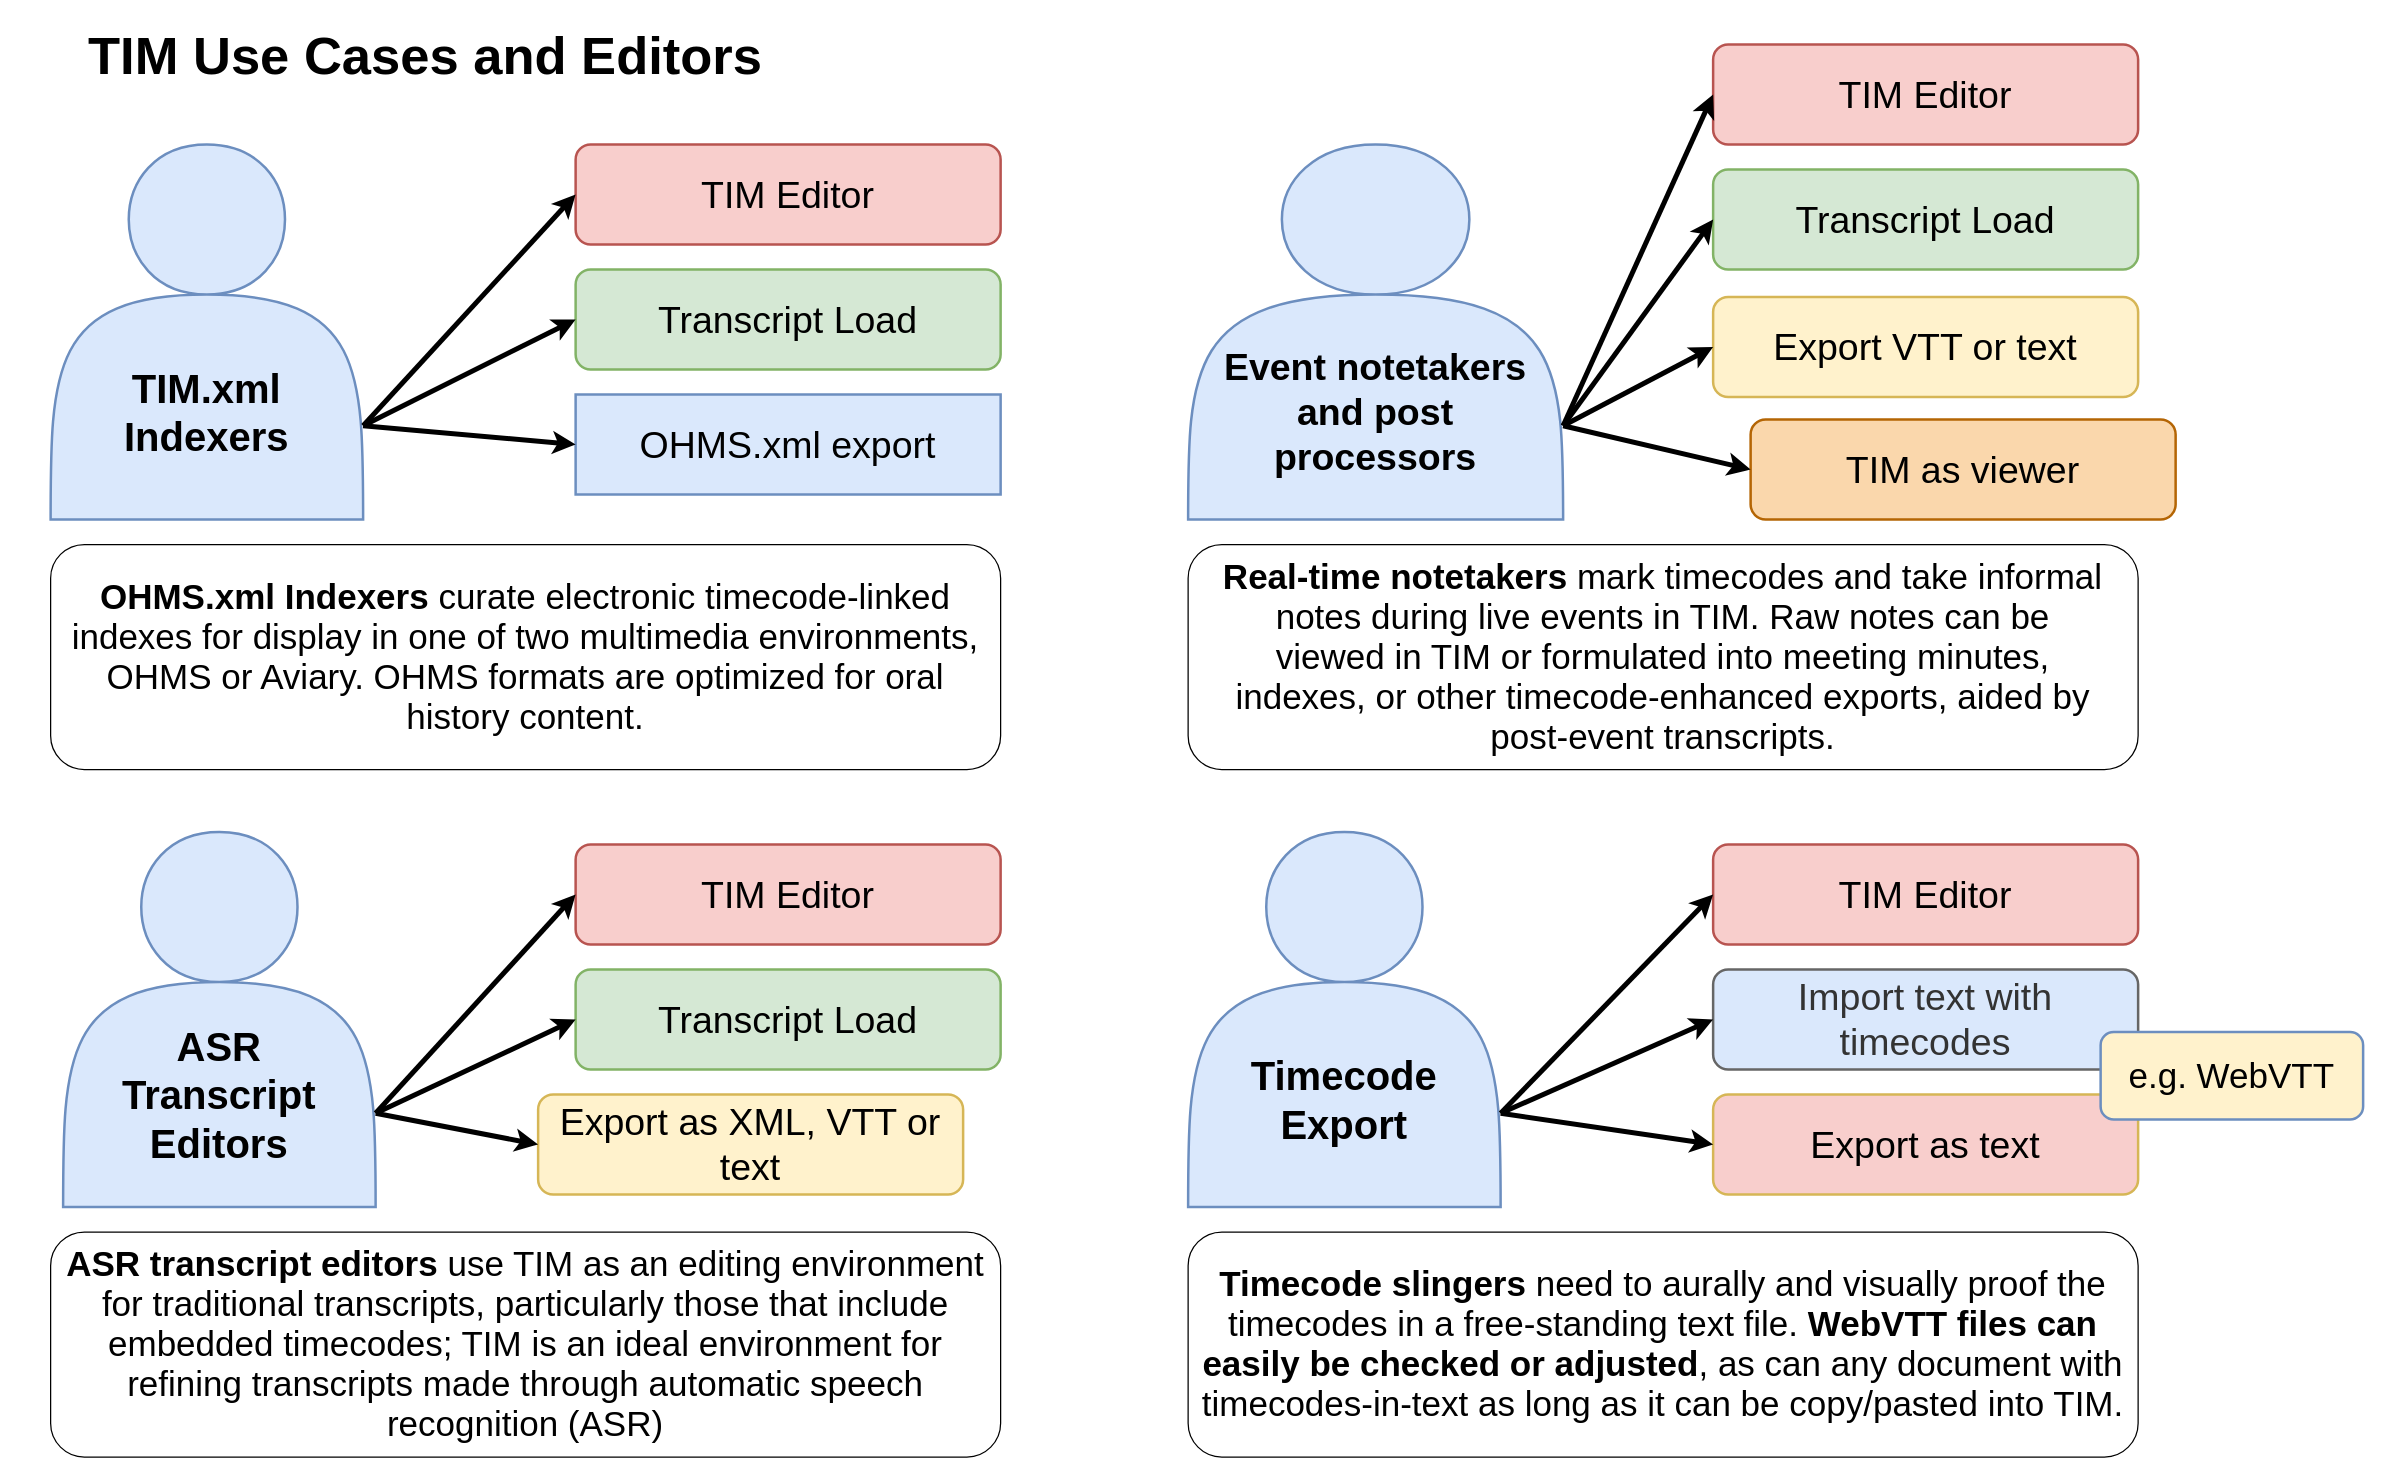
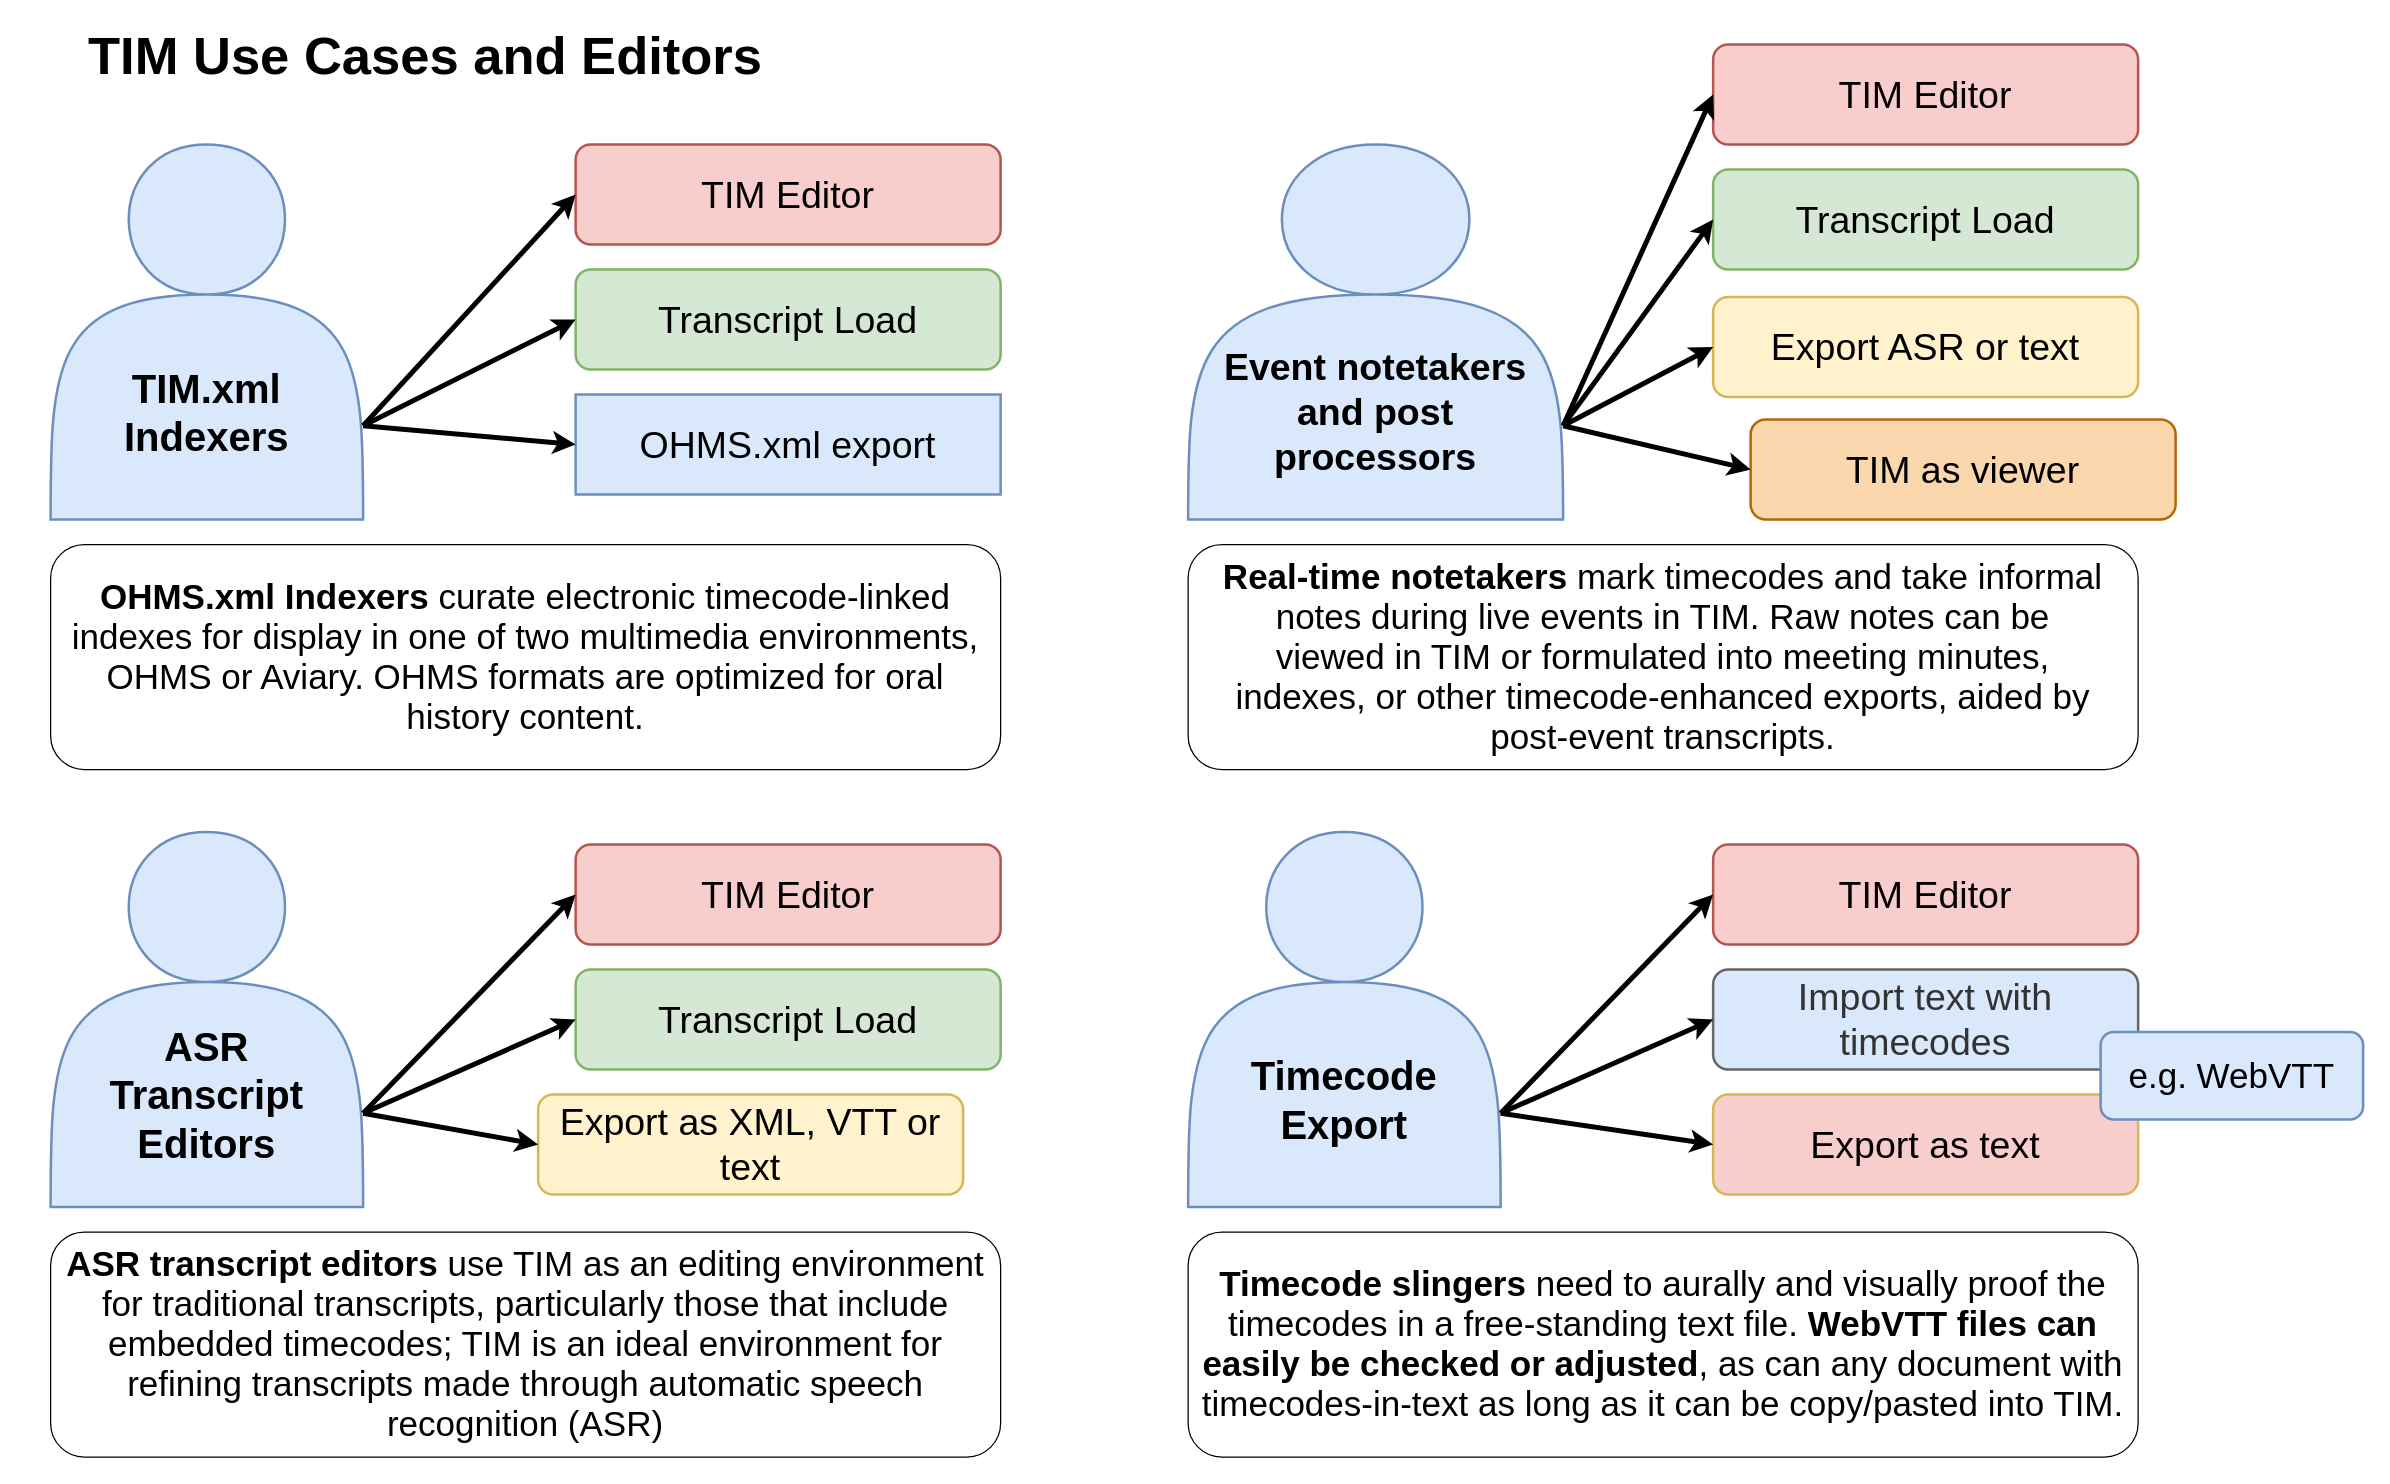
node "Export VTT or text": label "Export VTT or text" -> "Export ASR or text"
node "ASR Transcript Editors": moved (219, 1019) -> (207, 1019)
node "e.g. WebVTT": fillcolor #fff2cc -> #dae8fc
